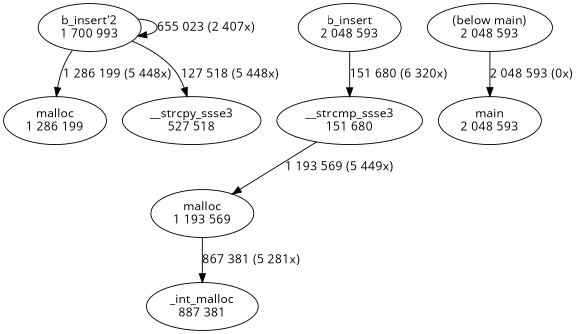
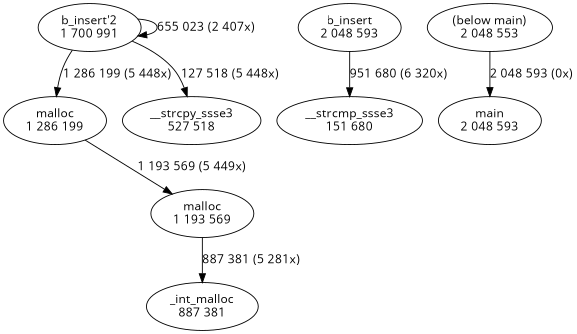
node "b_insert'2 1 700 993": label "b_insert'2 1 700 993" -> "b_insert'2 1 700 991"
node "(below main) 2 048 593": label "(below main) 2 048 593" -> "(below main) 2 048 553"
edge "b_insert 2 048 593" -> "__strcmp_ssse3 151 680": label "151 680 (6 320x)" -> "951 680 (6 320x)"
edge "__strcmp_ssse3 151 680" -> "malloc 1 193 569": now "malloc 1 286 199" -> "malloc 1 193 569"
edge "malloc 1 193 569" -> "_int_malloc 887 381": label "867 381 (5 281x)" -> "887 381 (5 281x)"
